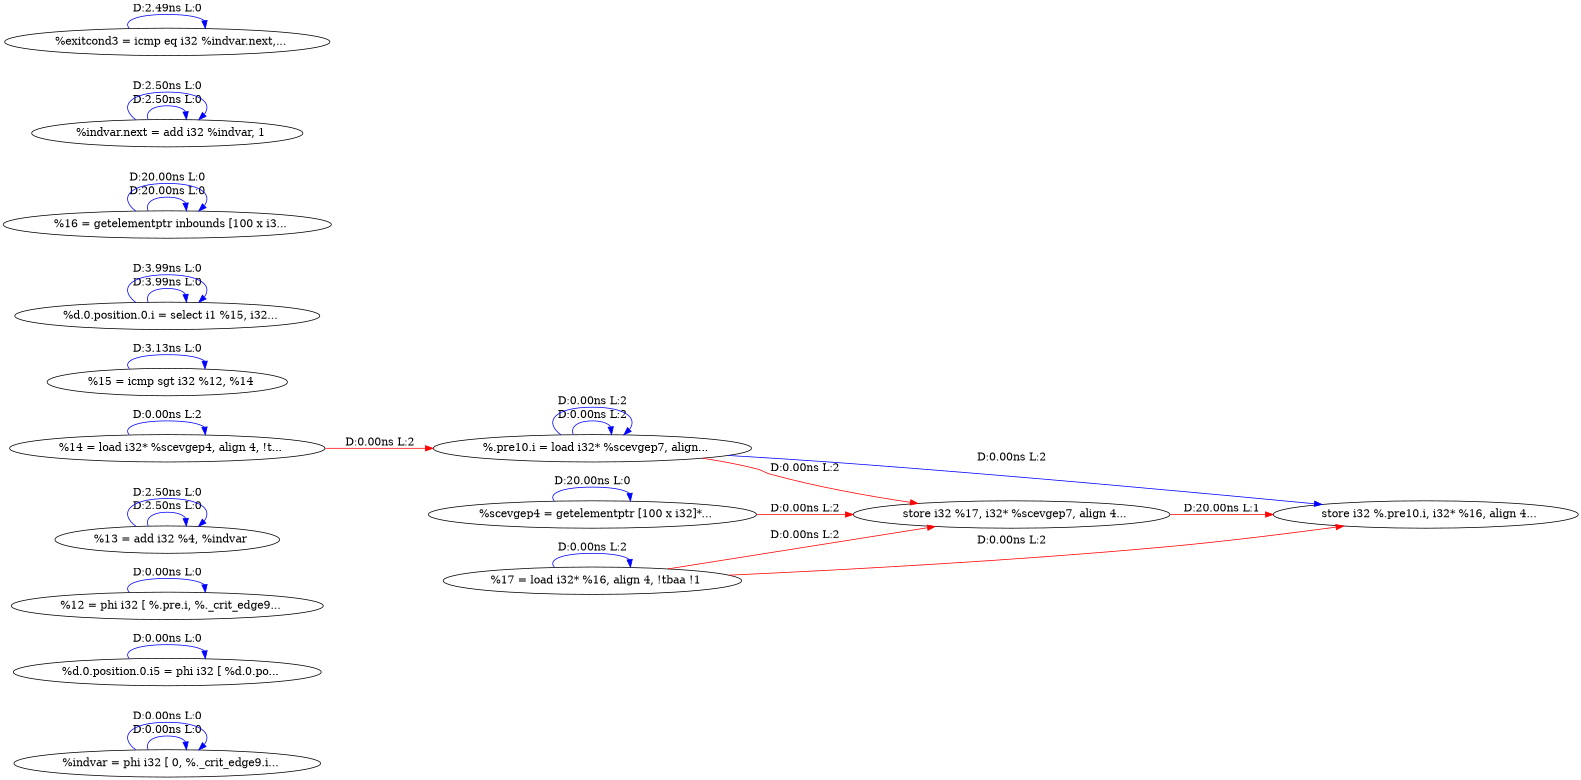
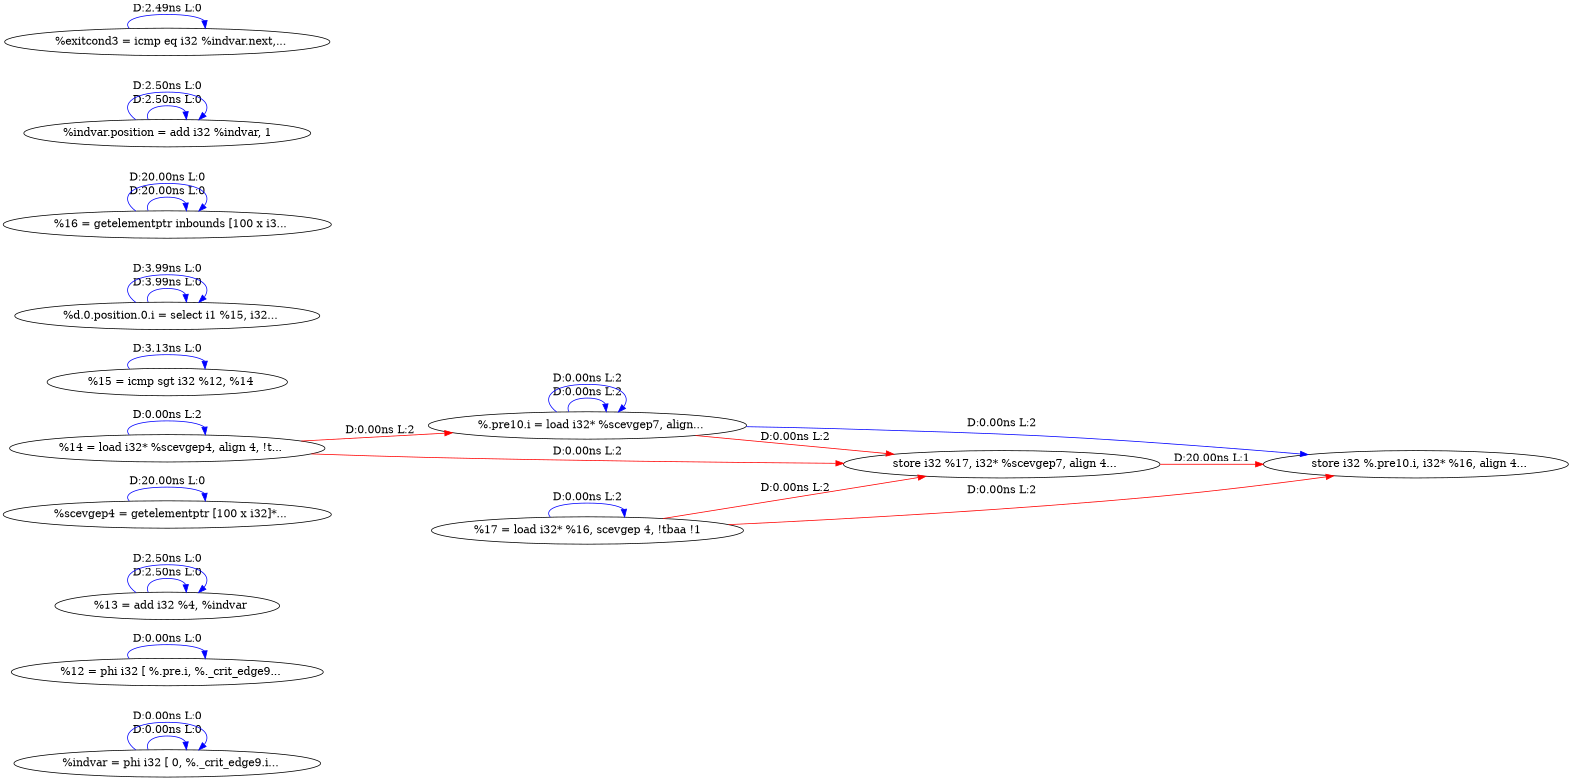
node "%indvar.next = add i32 %indvar, 1": label "%indvar.next = add i32 %indvar, 1" -> "%indvar.position = add i32 %indvar, 1"
edge "%scevgep4 = getelementptr [100 x i32]*..." -> "store i32 %17, i32* %scevgep7, align 4...": now "%14 = load i32* %scevgep4, align 4, !t..." -> "store i32 %17, i32* %scevgep7, align 4..."
node "%17 = load i32* %16, align 4, !tbaa !1": label "%17 = load i32* %16, align 4, !tbaa !1" -> "%17 = load i32* %16, scevgep 4, !tbaa !1"
node "%d.0.position.0.i5 = phi i32 [ %d.0.po...": removed
